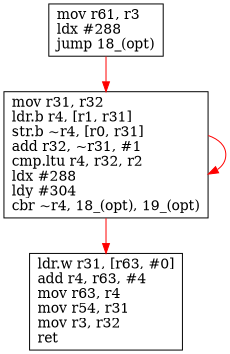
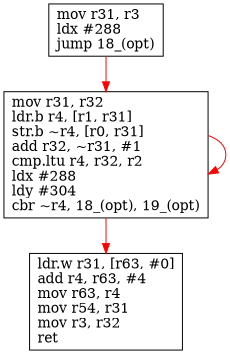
node "mov r61, r3 ldx #288 jump 18_(opt)": label "mov r61, r3 ldx #288 jump 18_(opt)" -> "mov r31, r3 ldx #288 jump 18_(opt)"
